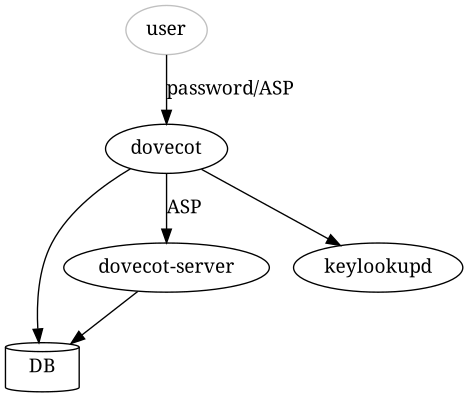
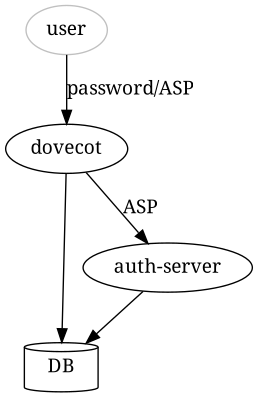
node "dovecot-server": label "dovecot-server" -> "auth-server"
node "keylookupd": removed
